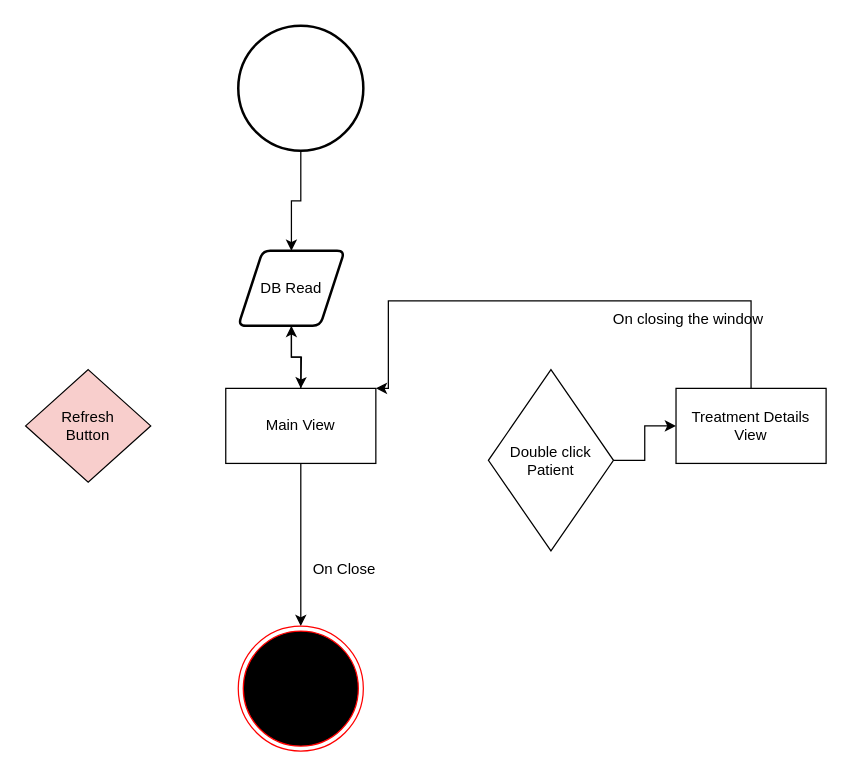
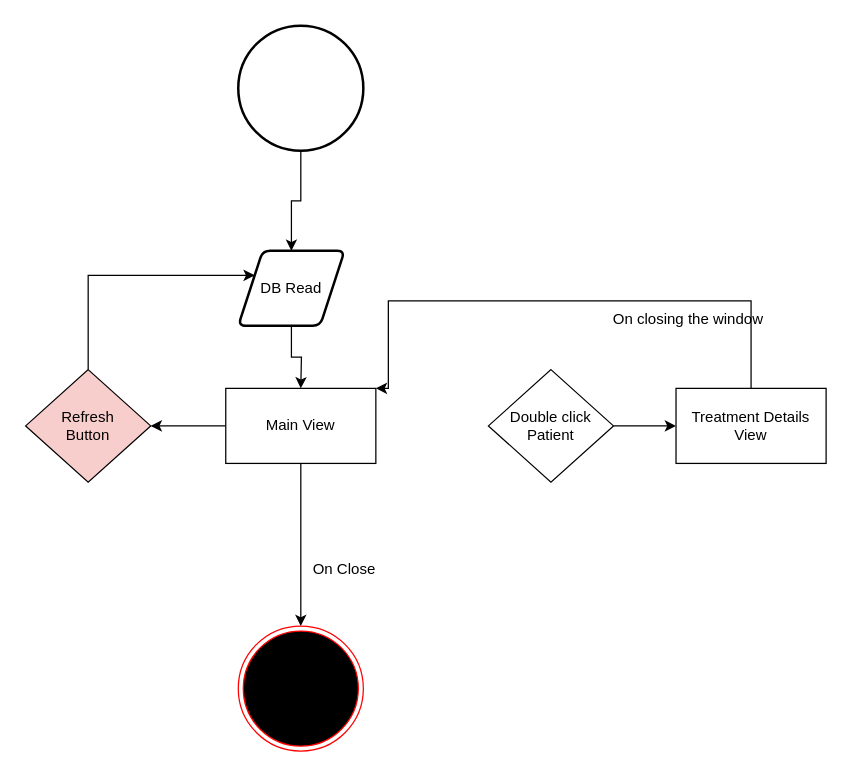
edge "Refresh Button" -> "DB Read": added
edge "Main View" -> "DB Read": now "Main View" -> "Refresh Button"
node "Double click Patient": size 125x181 -> 125x113
